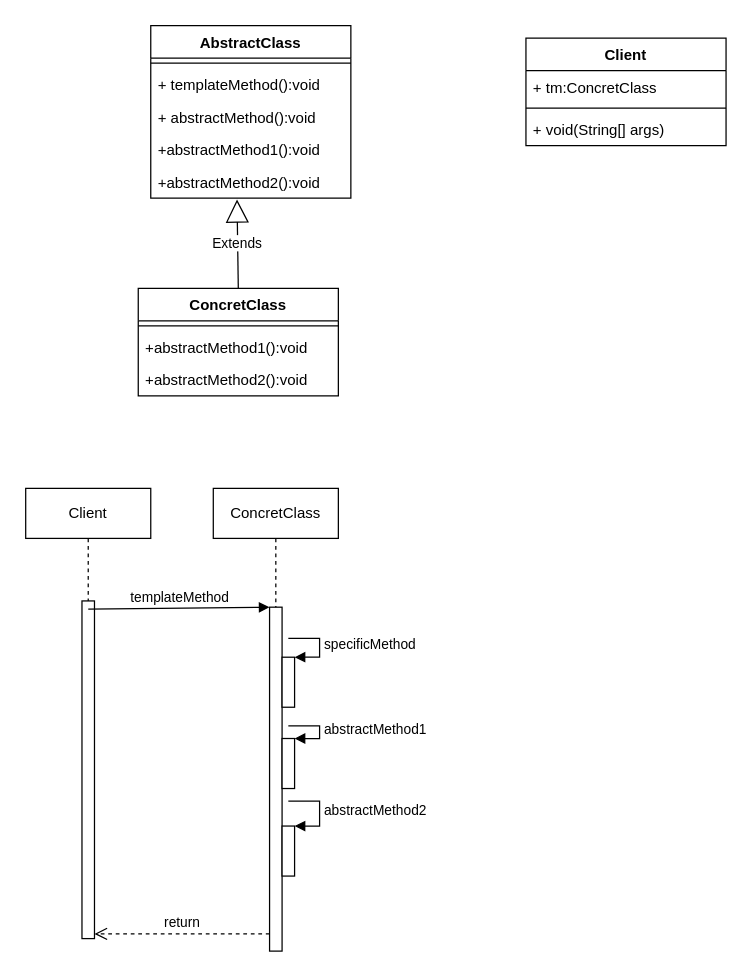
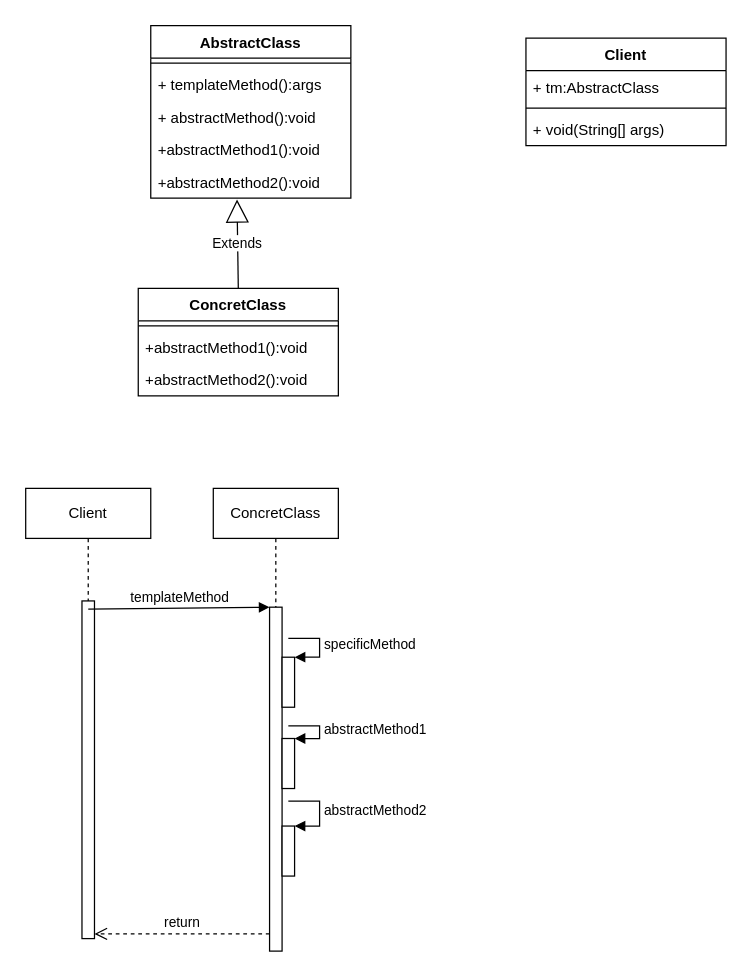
node "+ templateMethod():void": label "+ templateMethod():void" -> "+ templateMethod():args"
node "+ tm:ConcretClass": label "+ tm:ConcretClass" -> "+ tm:AbstractClass"
